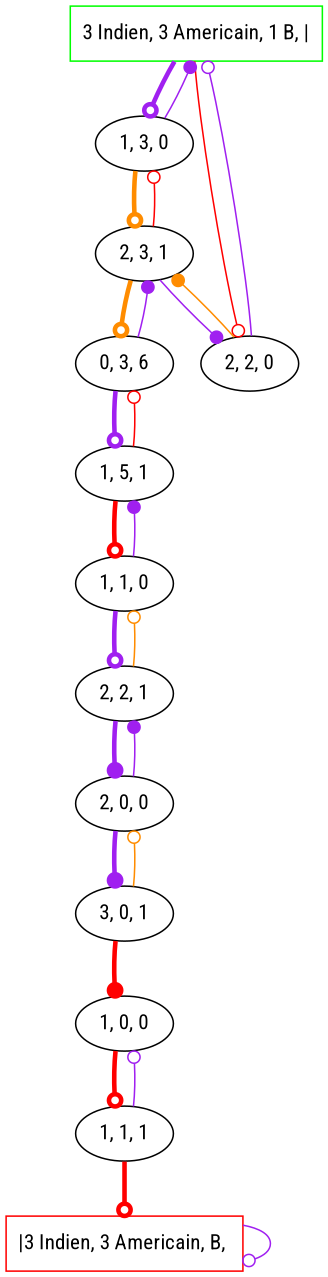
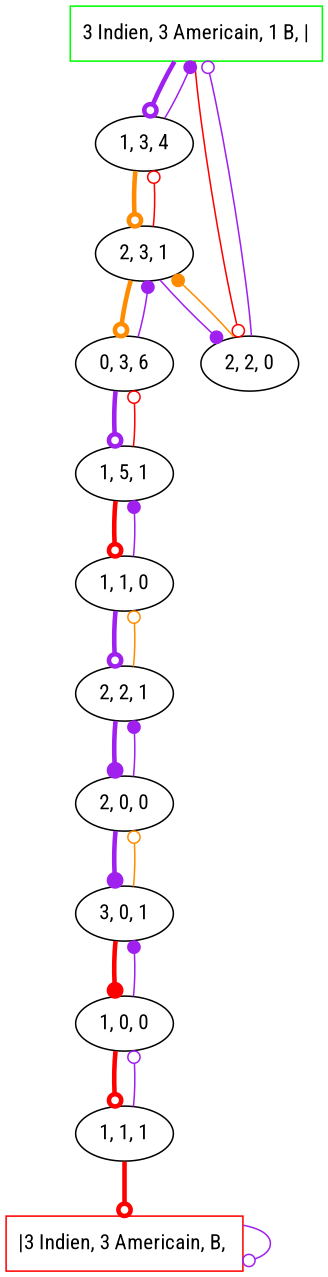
node "1, 3, 0": label "1, 3, 0" -> "1, 3, 4"
edge "1, 0, 0" -> "3, 0, 1": added
